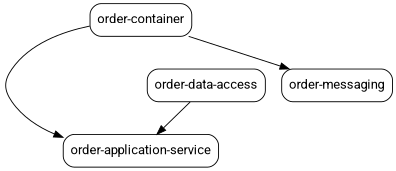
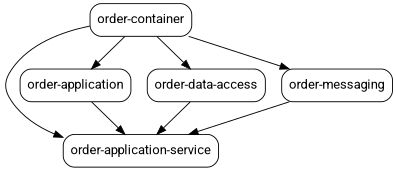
edge "order-container" -> "order-data-access": added
node "order-application": added
edge "order-messaging" -> "order-application-service": added
